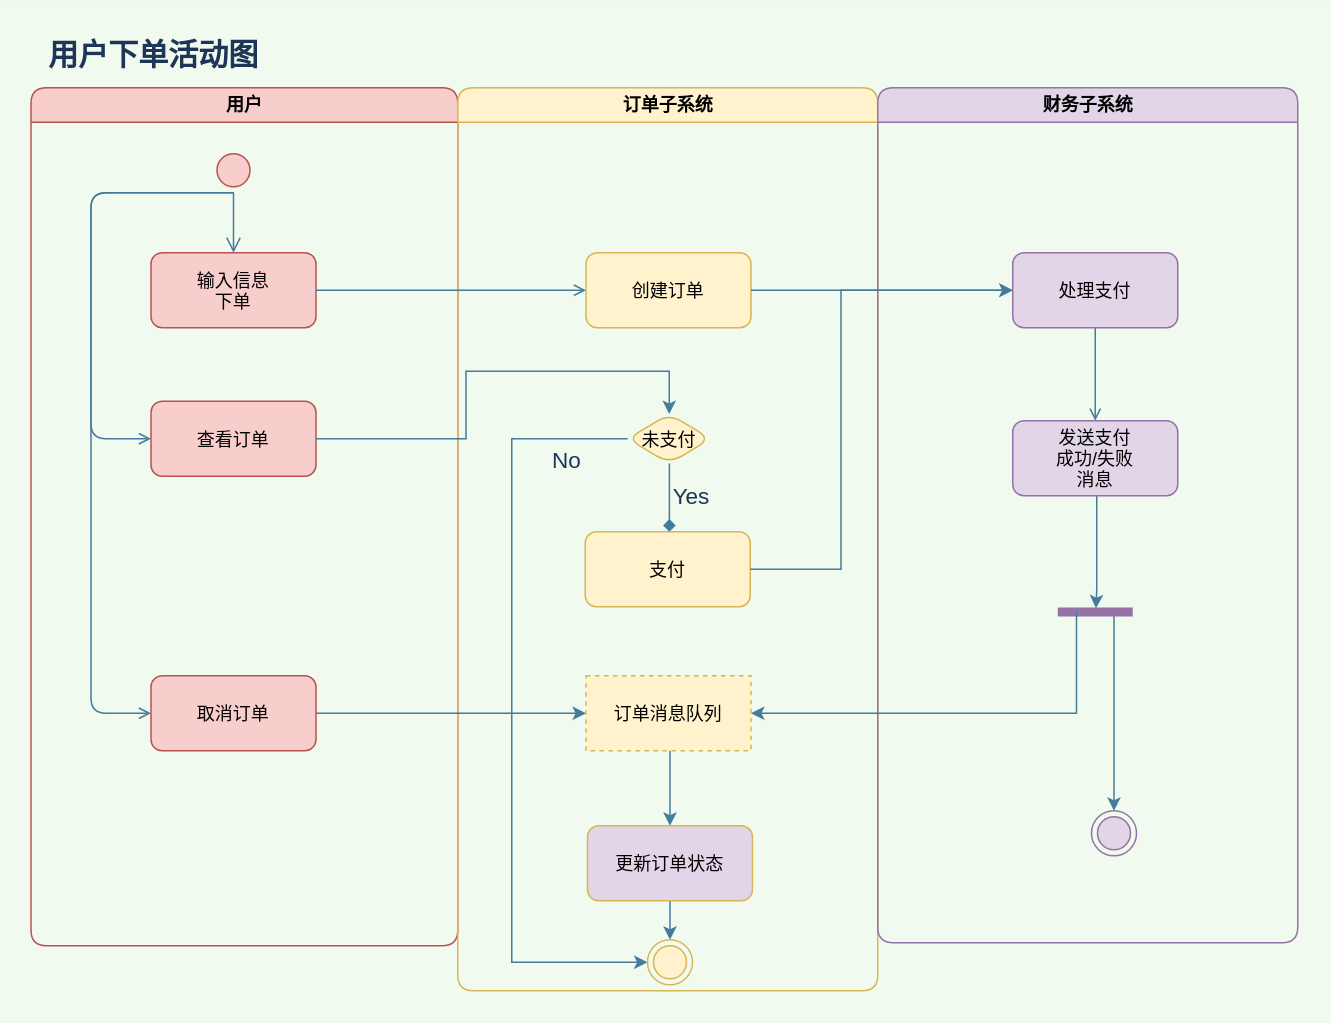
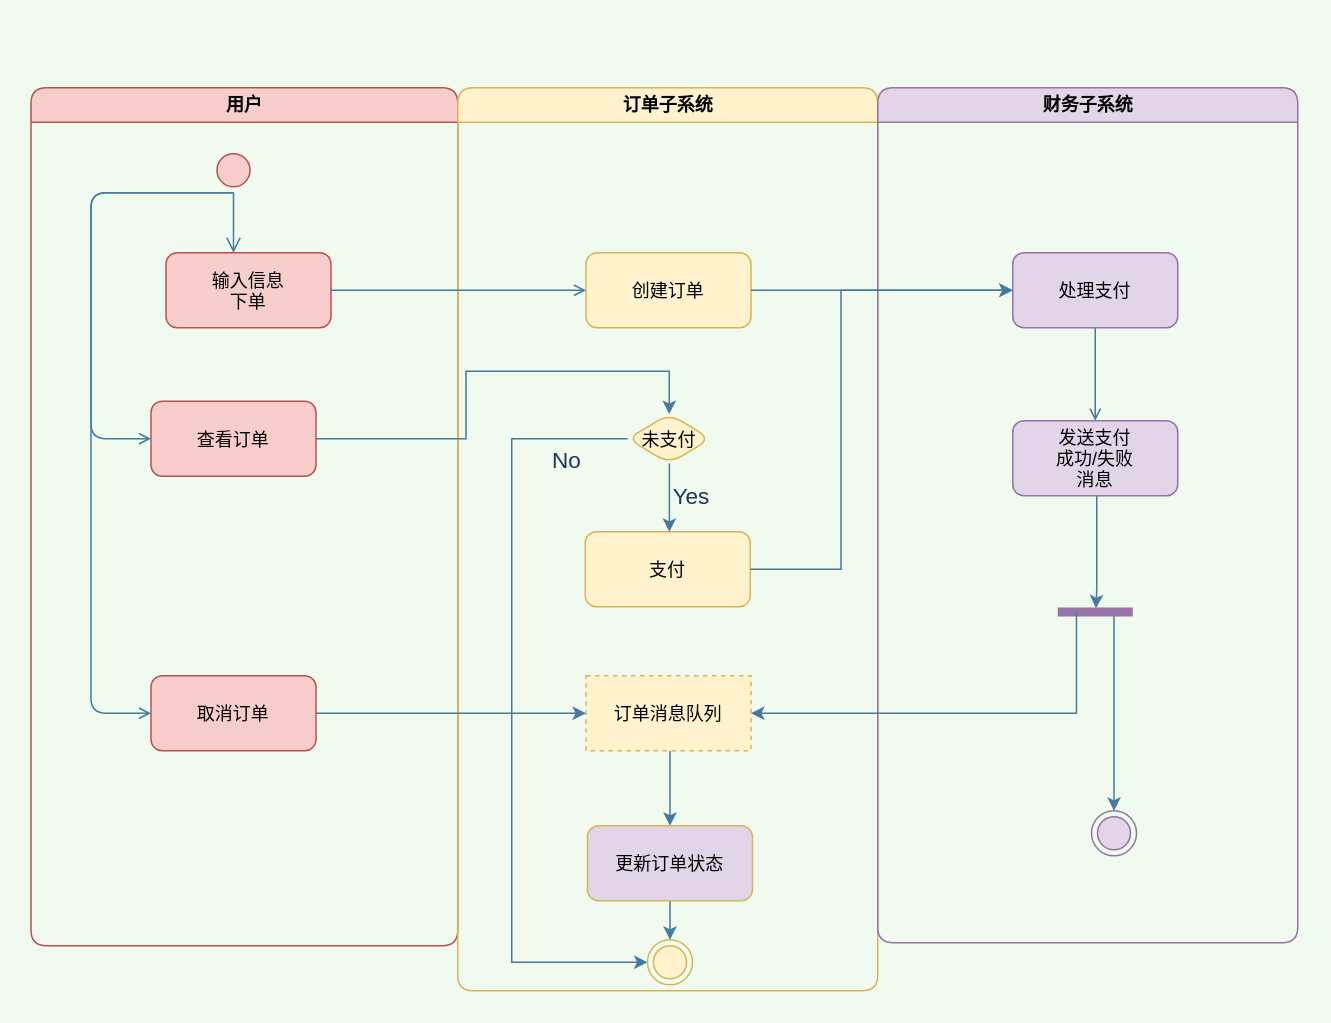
node "用户下单活动图": removed
node "输入信息 下单": moved (233, 290) -> (248, 290)
edge "未支付" -> "支付": arrowhead diamond -> classic
